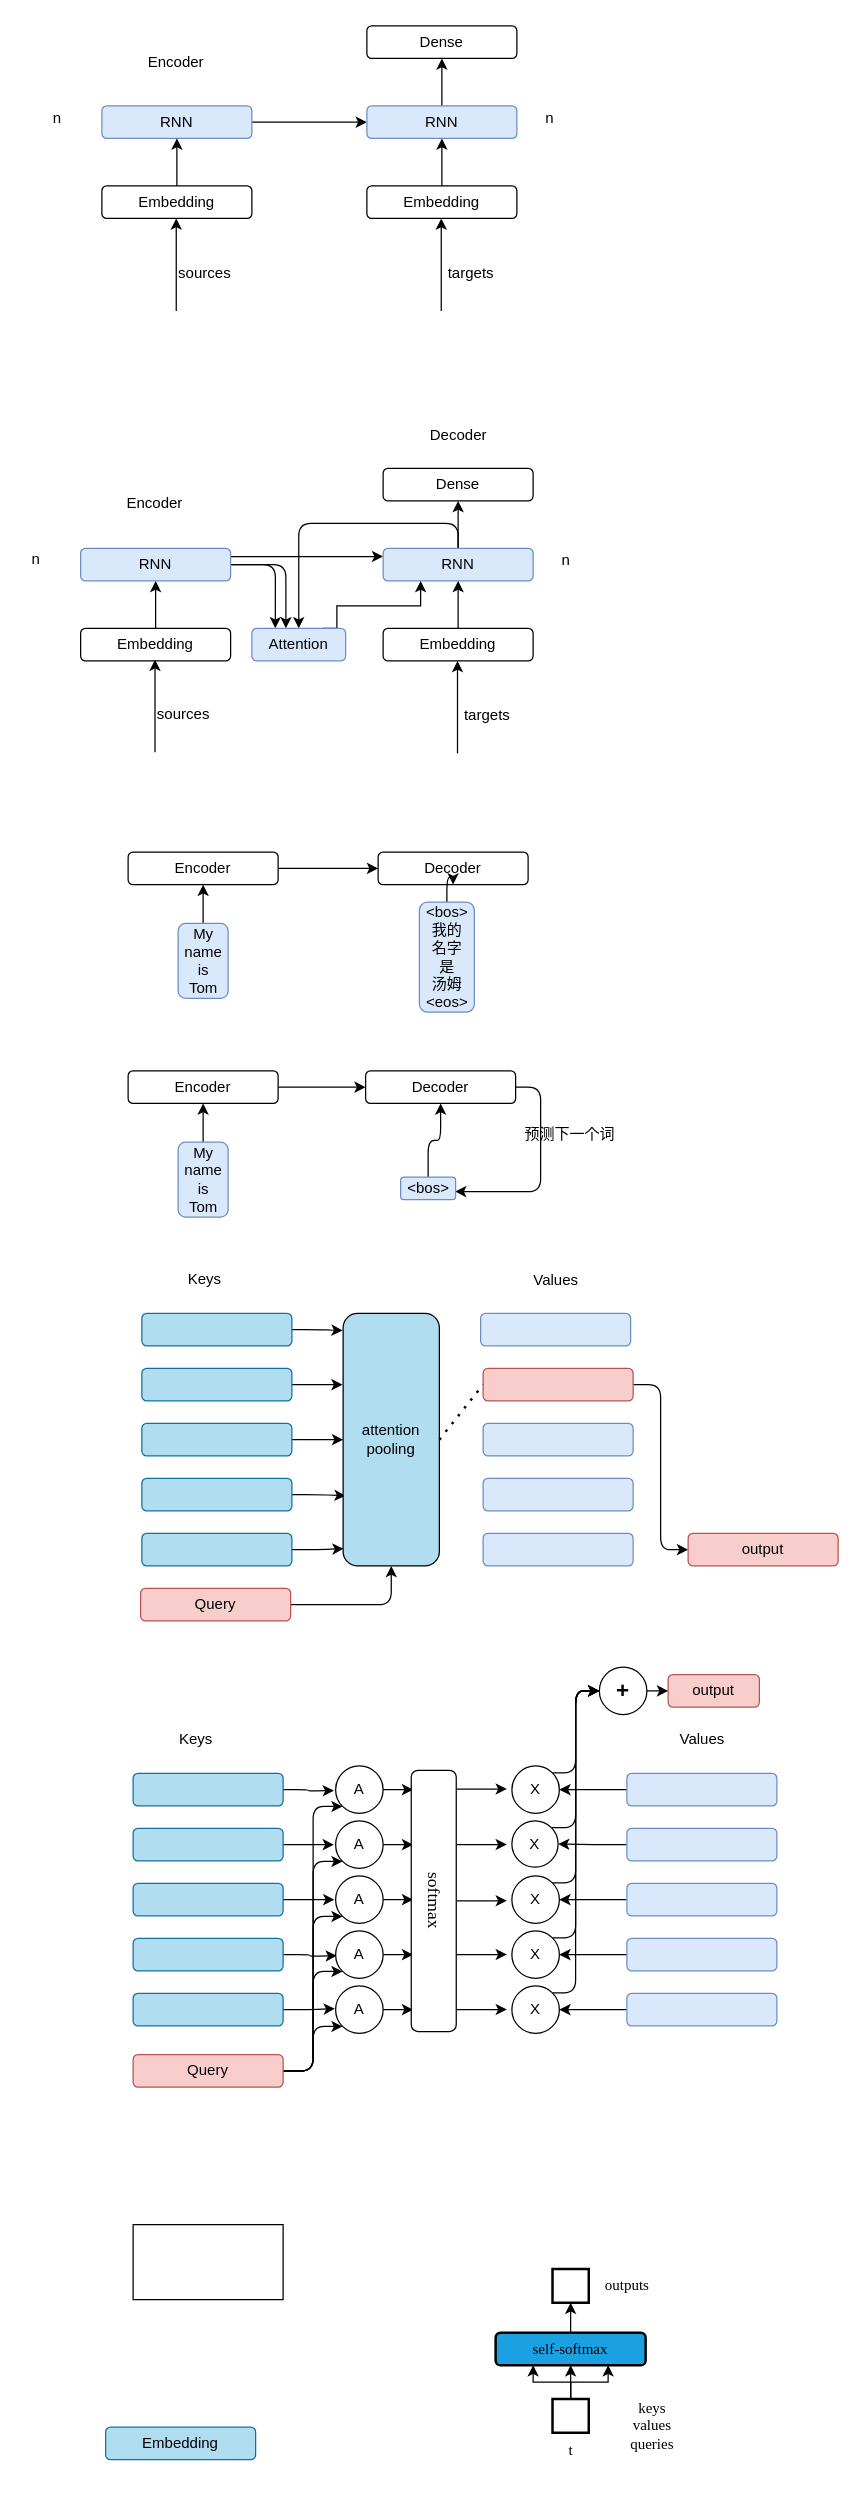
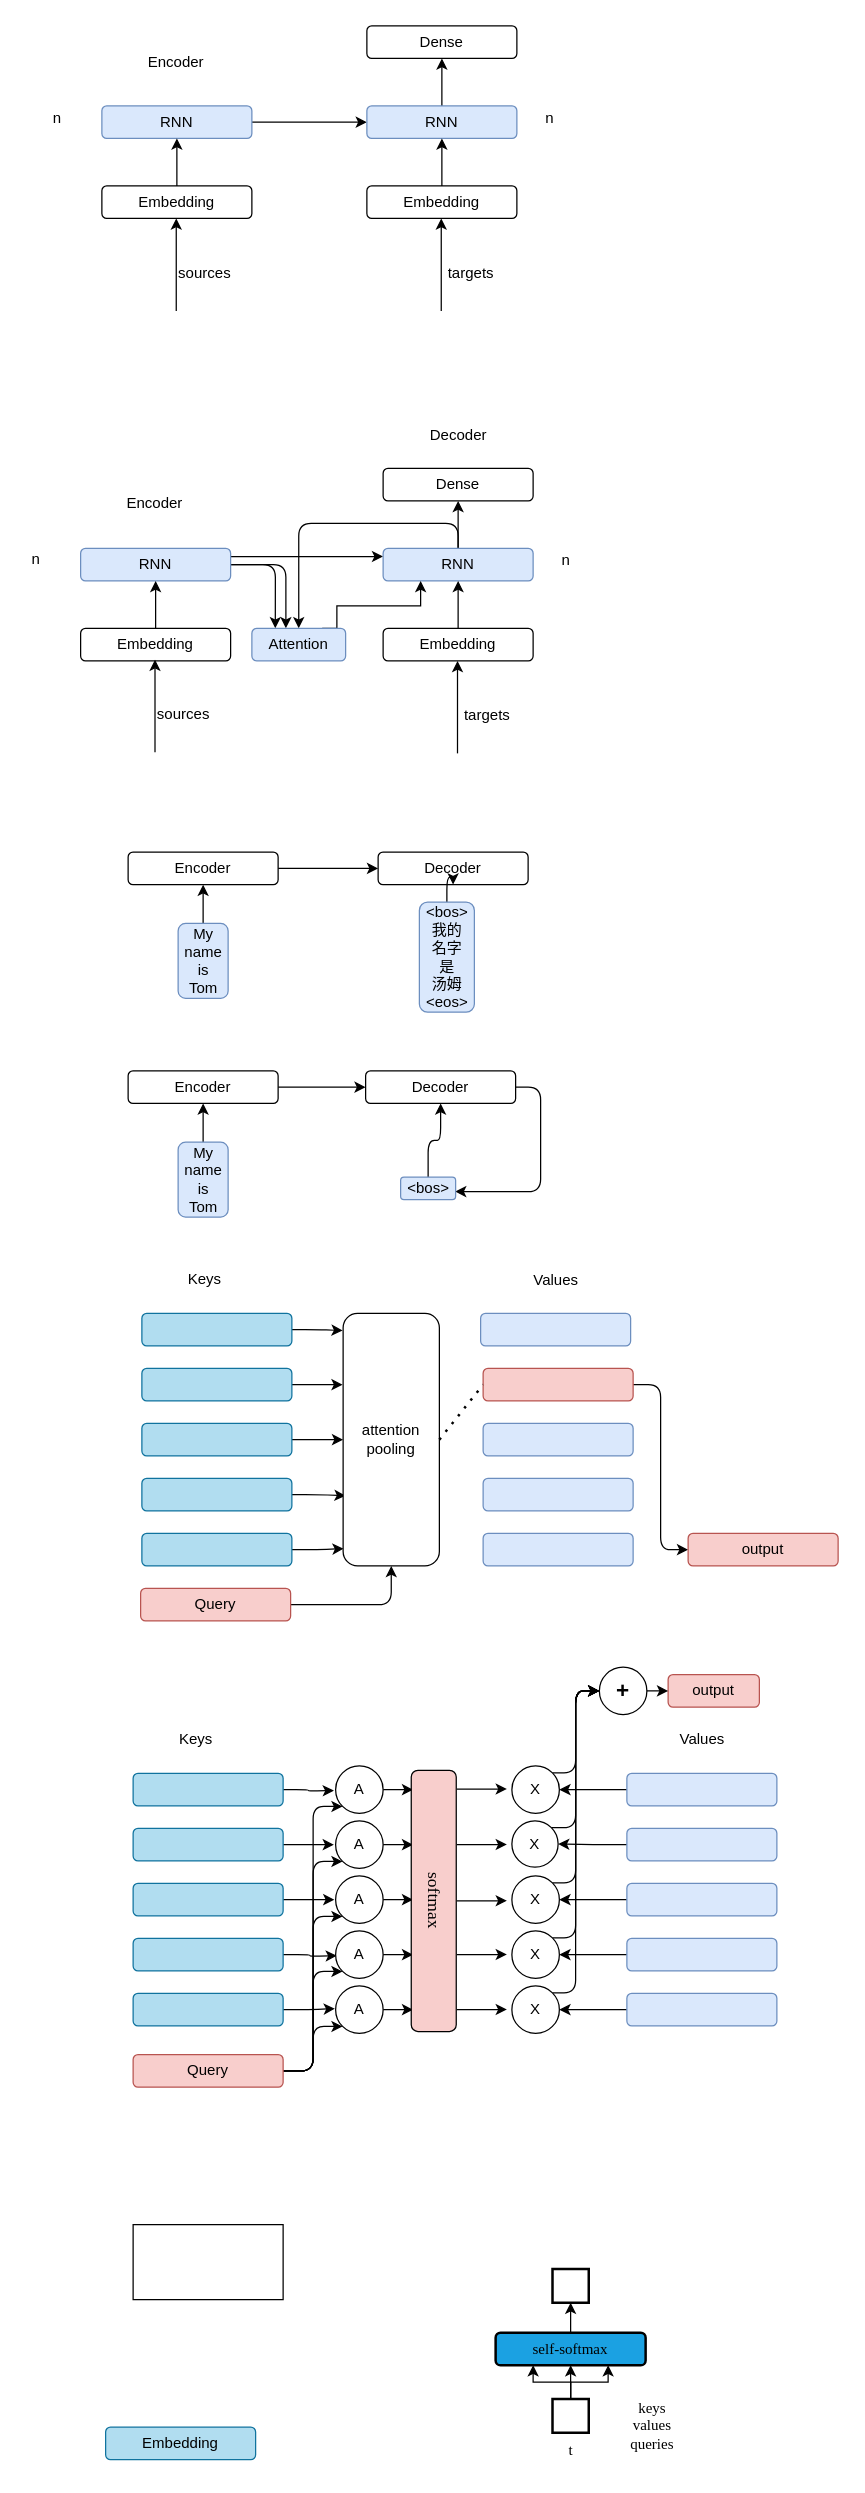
node "预测下一个词": removed
node "attention pooling": fillcolor #b1ddf0 -> #ffffff
node "softmax": fillcolor #ffffff -> #f8cecc
node "outputs": removed
